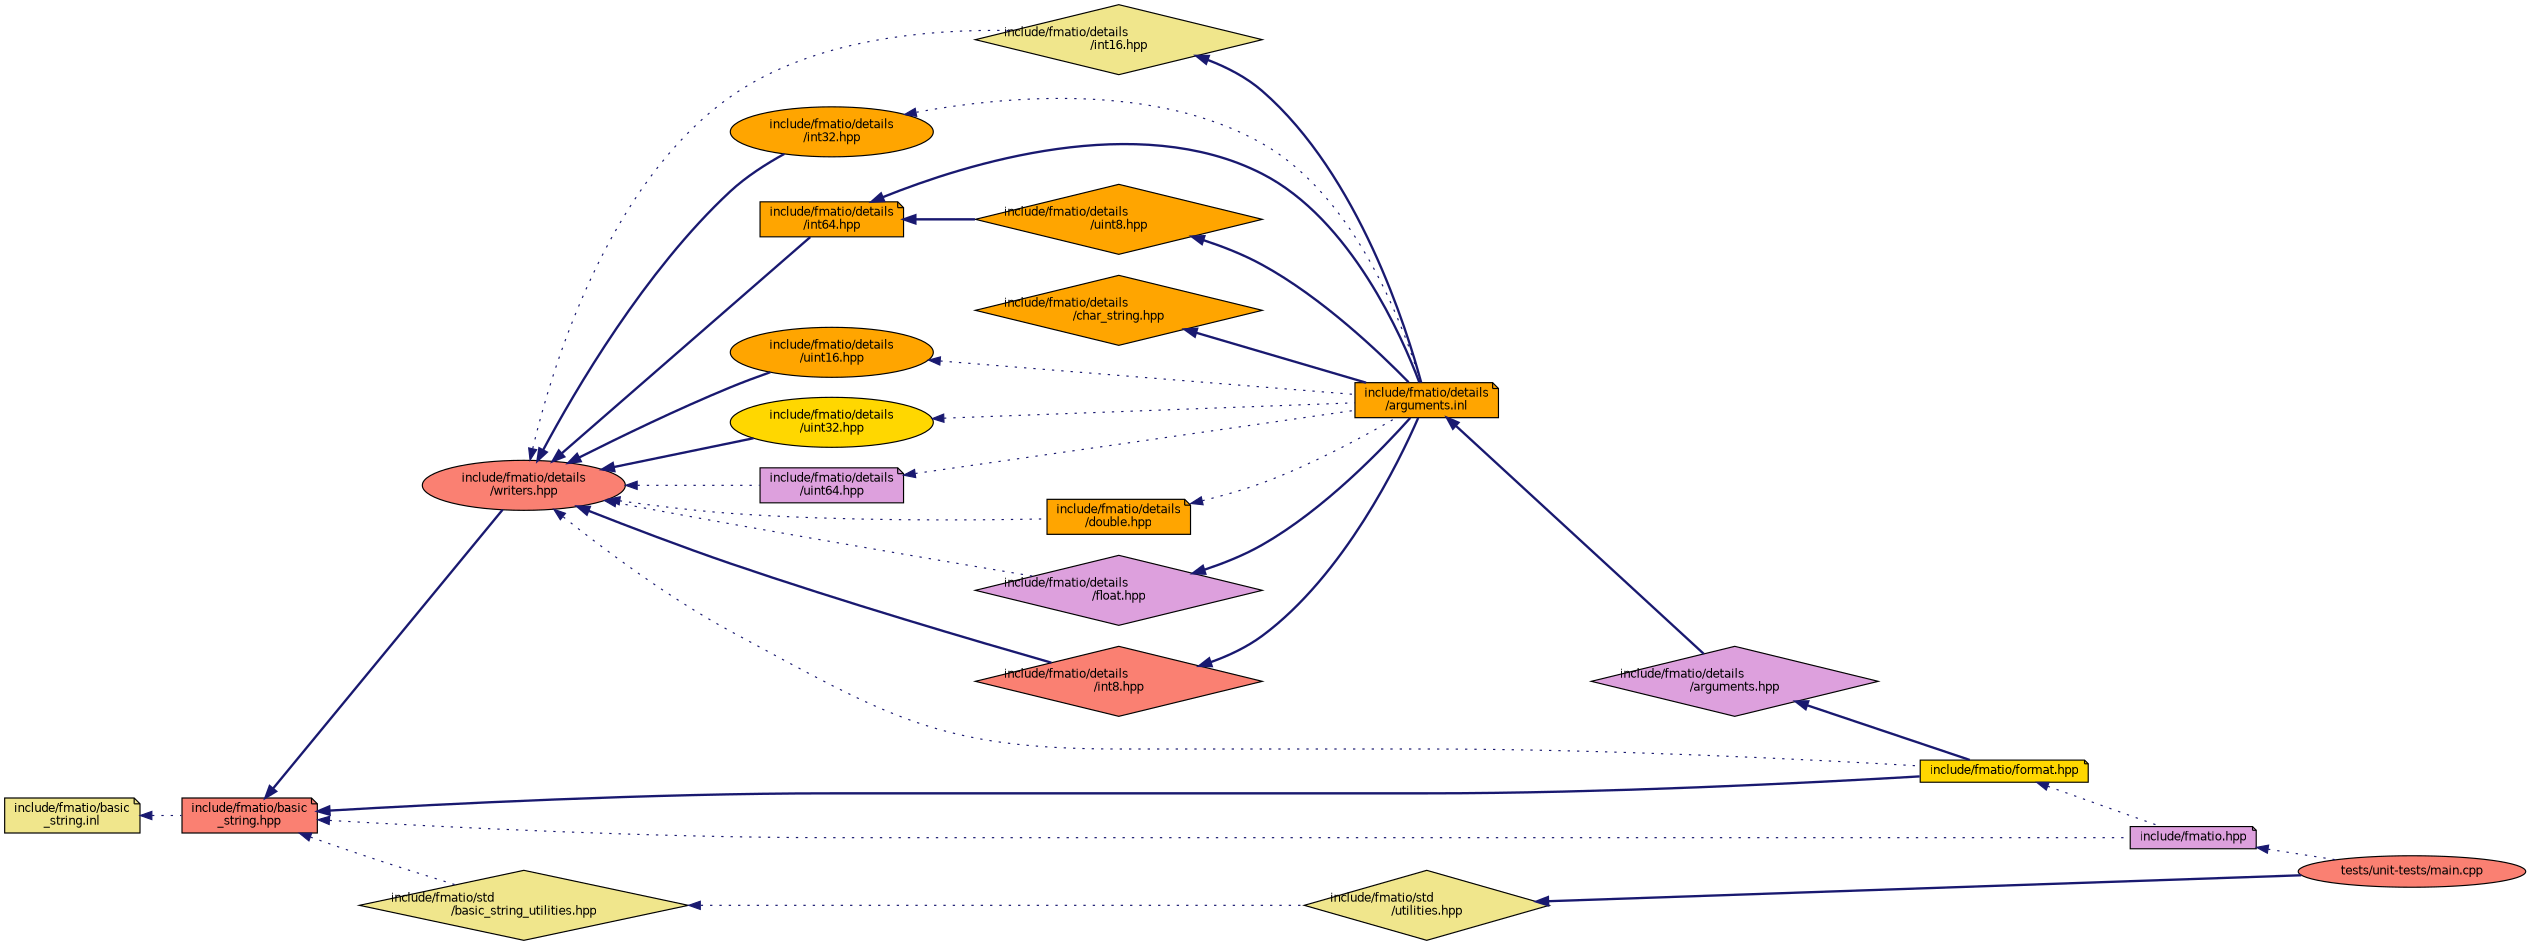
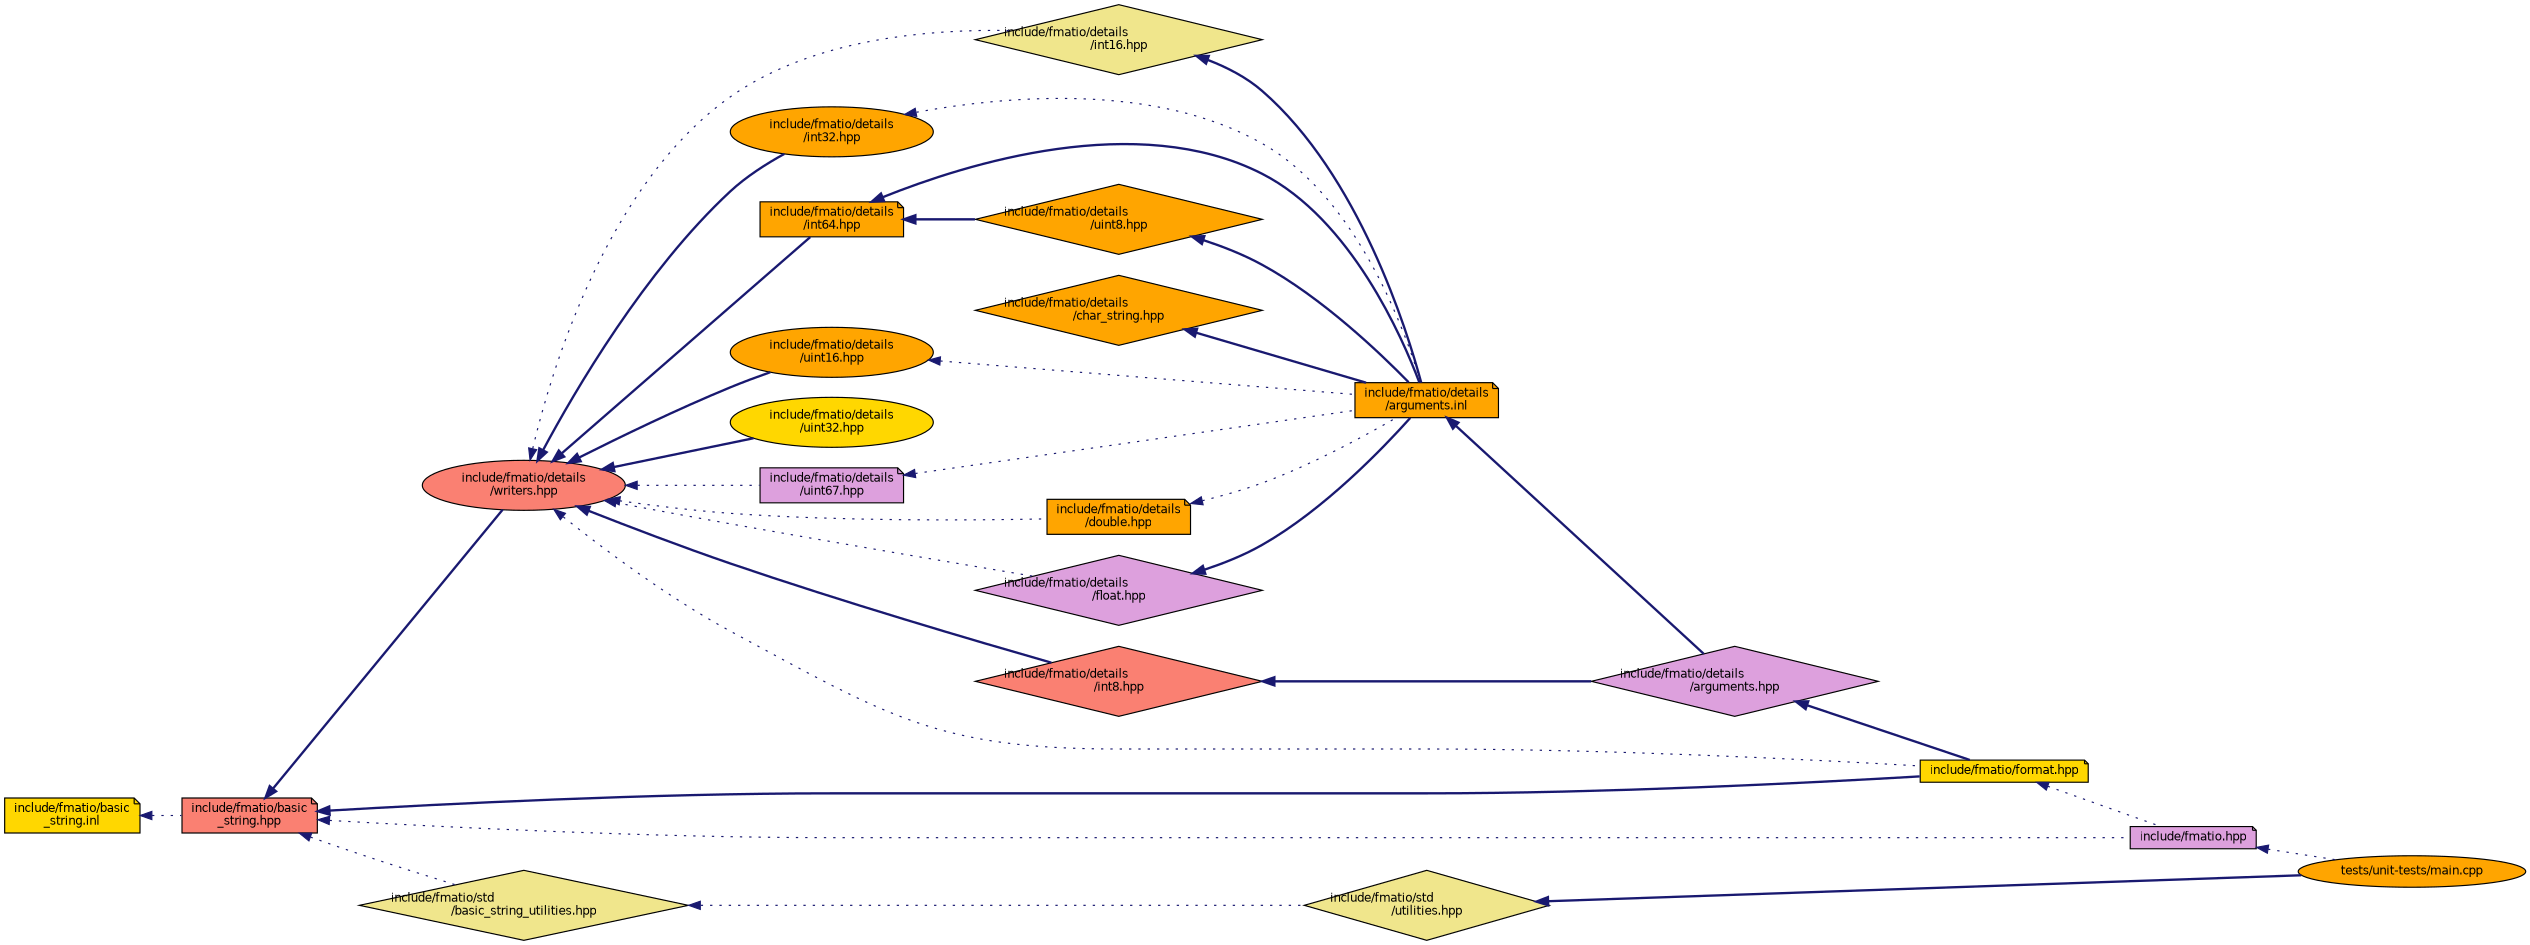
edge "include/fmatio/details /arguments.inl" -> "include/fmatio/details /uint32.hpp": removed
node "include/fmatio/details /uint64.hpp": label "include/fmatio/details /uint64.hpp" -> "include/fmatio/details /uint67.hpp"
edge "include/fmatio/details /arguments.inl" -> "include/fmatio/details /int8.hpp": now "include/fmatio/details /arguments.hpp" -> "include/fmatio/details /int8.hpp"
node "include/fmatio/basic _string.inl": fillcolor khaki -> gold
node "tests/unit-tests/main.cpp": fillcolor salmon -> orange
